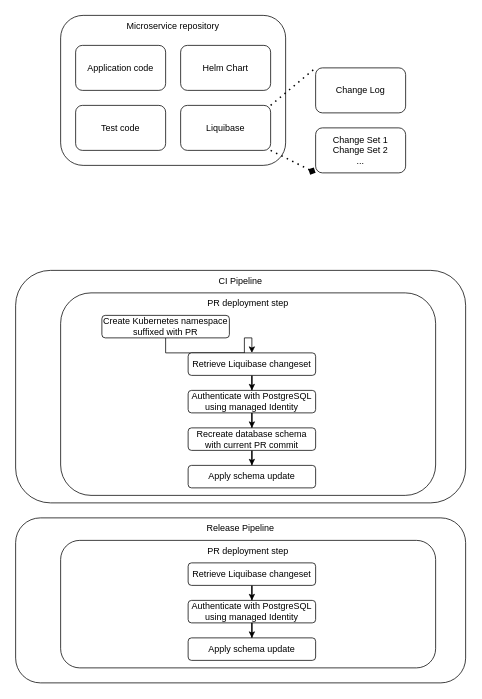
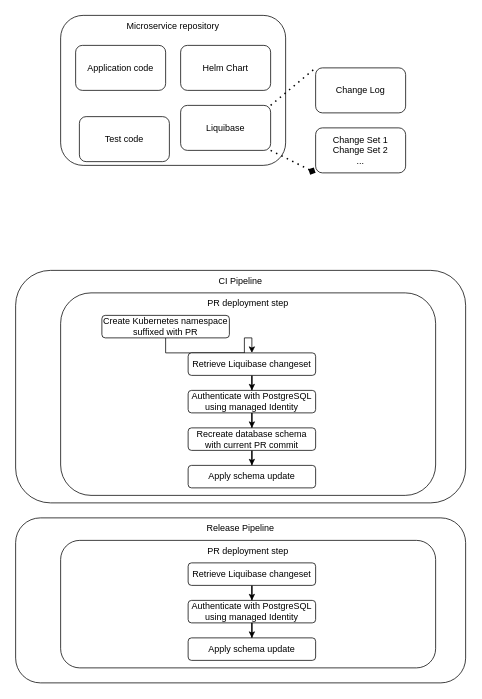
node "Test code": moved (120, 128) -> (124, 139)
